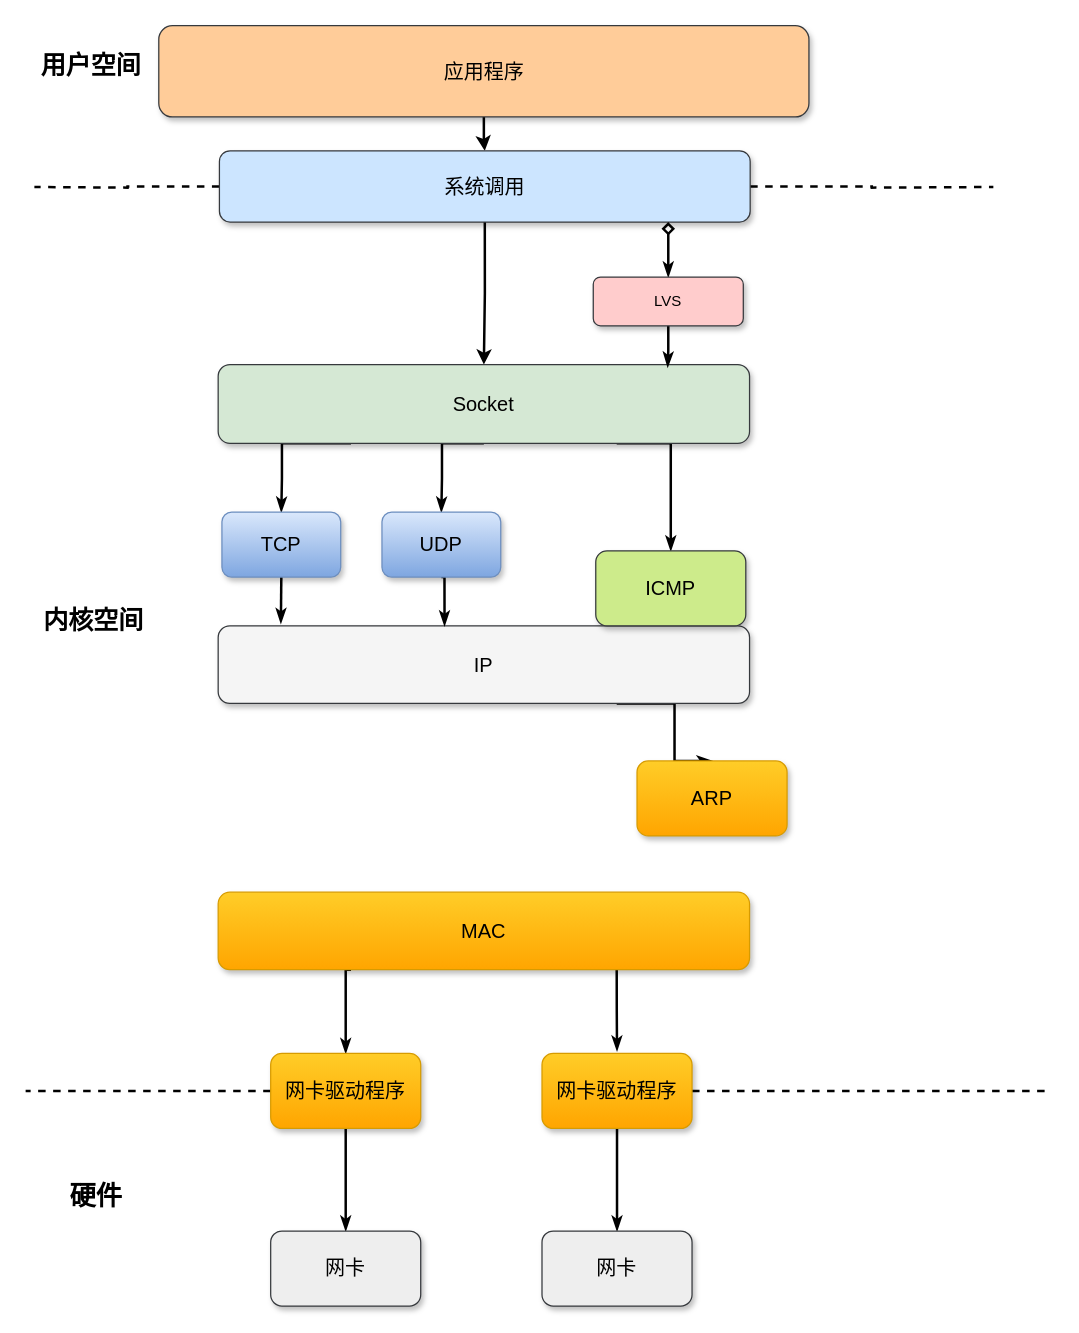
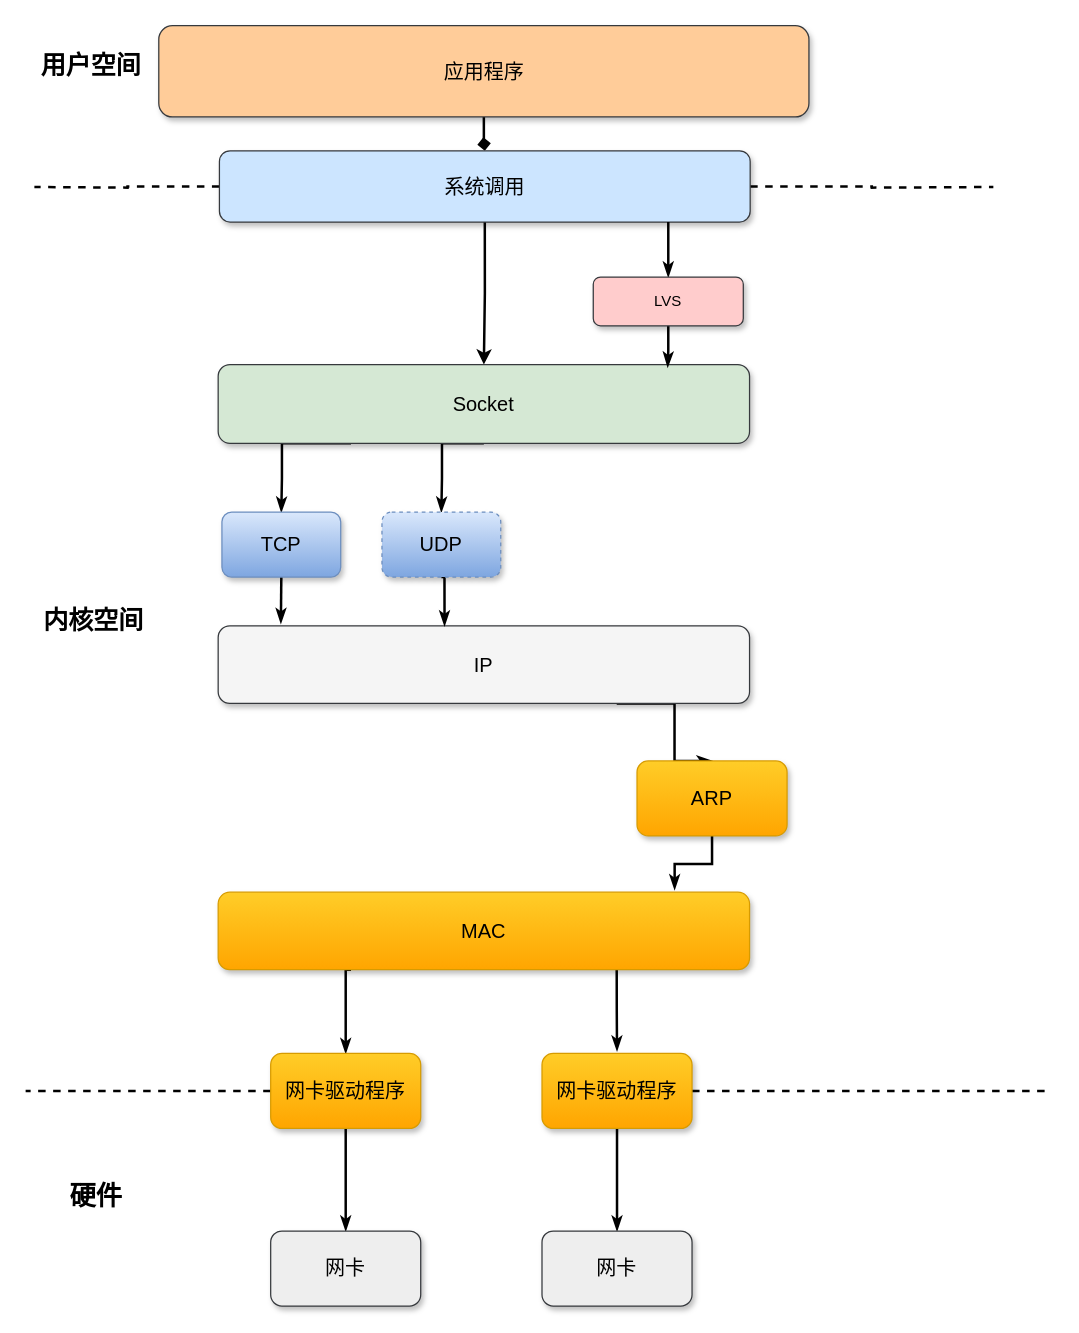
edge "应用程序" -> "系统调用": arrowhead classic -> diamond
edge "系统调用" -- "LVS": arrowhead diamond -> none
edge "Socket" -> "ICMP": removed
node "UDP": style solid -> dashed
node "ICMP": removed
edge "ARP" -> "MAC": added
